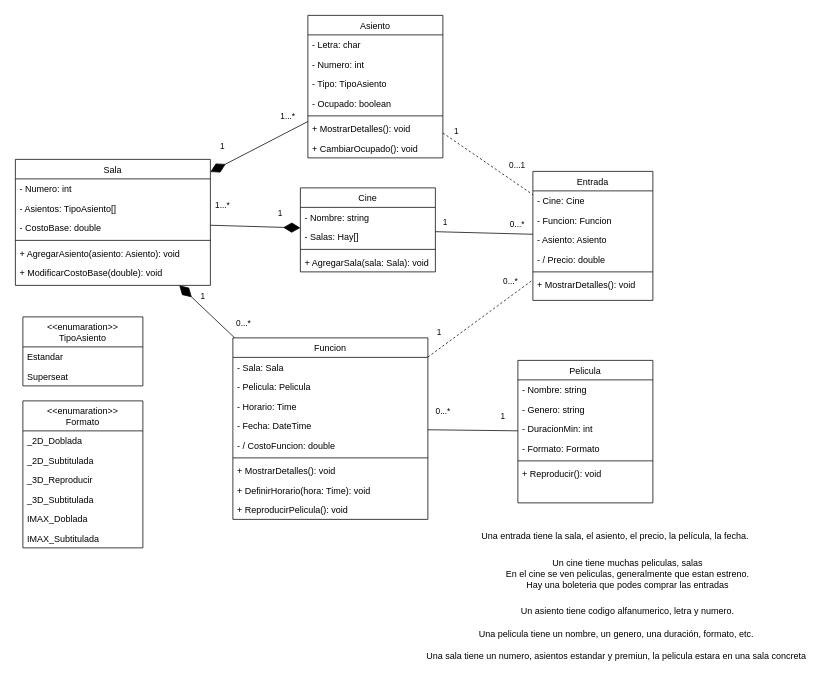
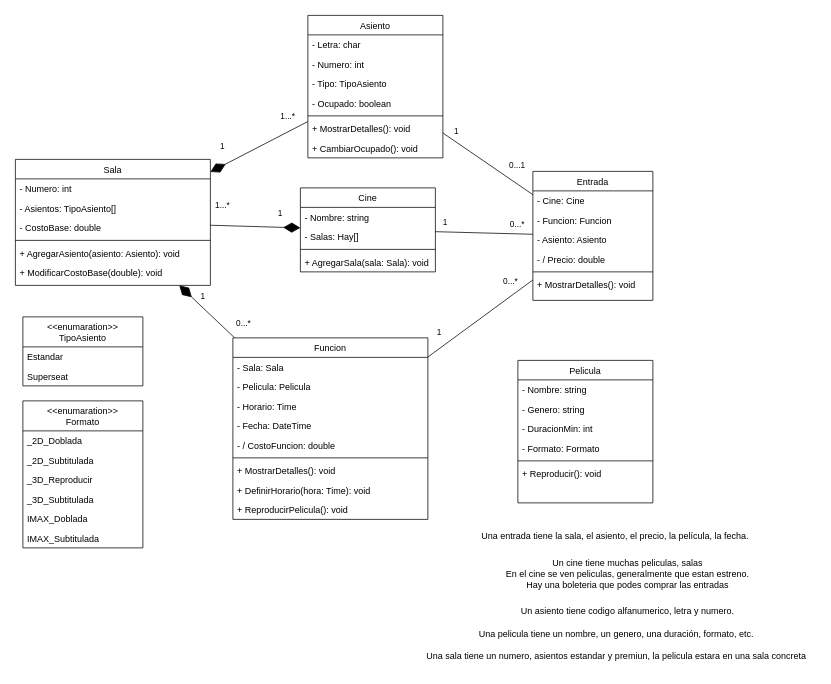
edge "Asiento" -- "Entrada": style dashed -> solid
edge "Entrada" -- "Funcion": style dashed -> solid
edge "Funcion" -- "Pelicula": removed, labels "0...*", "1"
